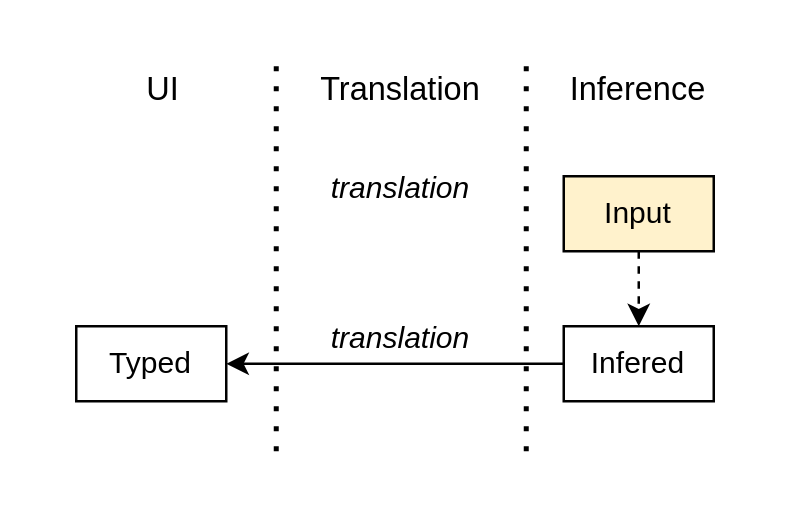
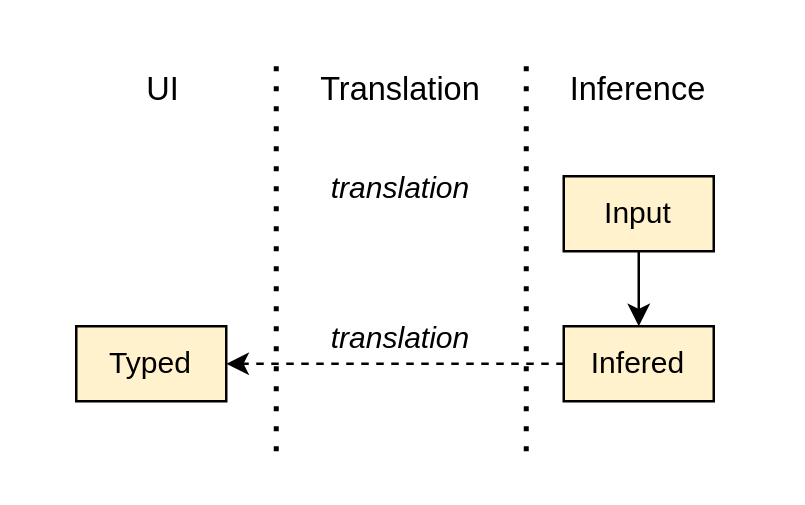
edge "Input" -> "Infered": style dashed -> solid
node "Typed": fillcolor #ffffff -> #fff2cc
edge "Infered" -> "Typed": style solid -> dashed
node "Infered": fillcolor #ffffff -> #fff2cc
